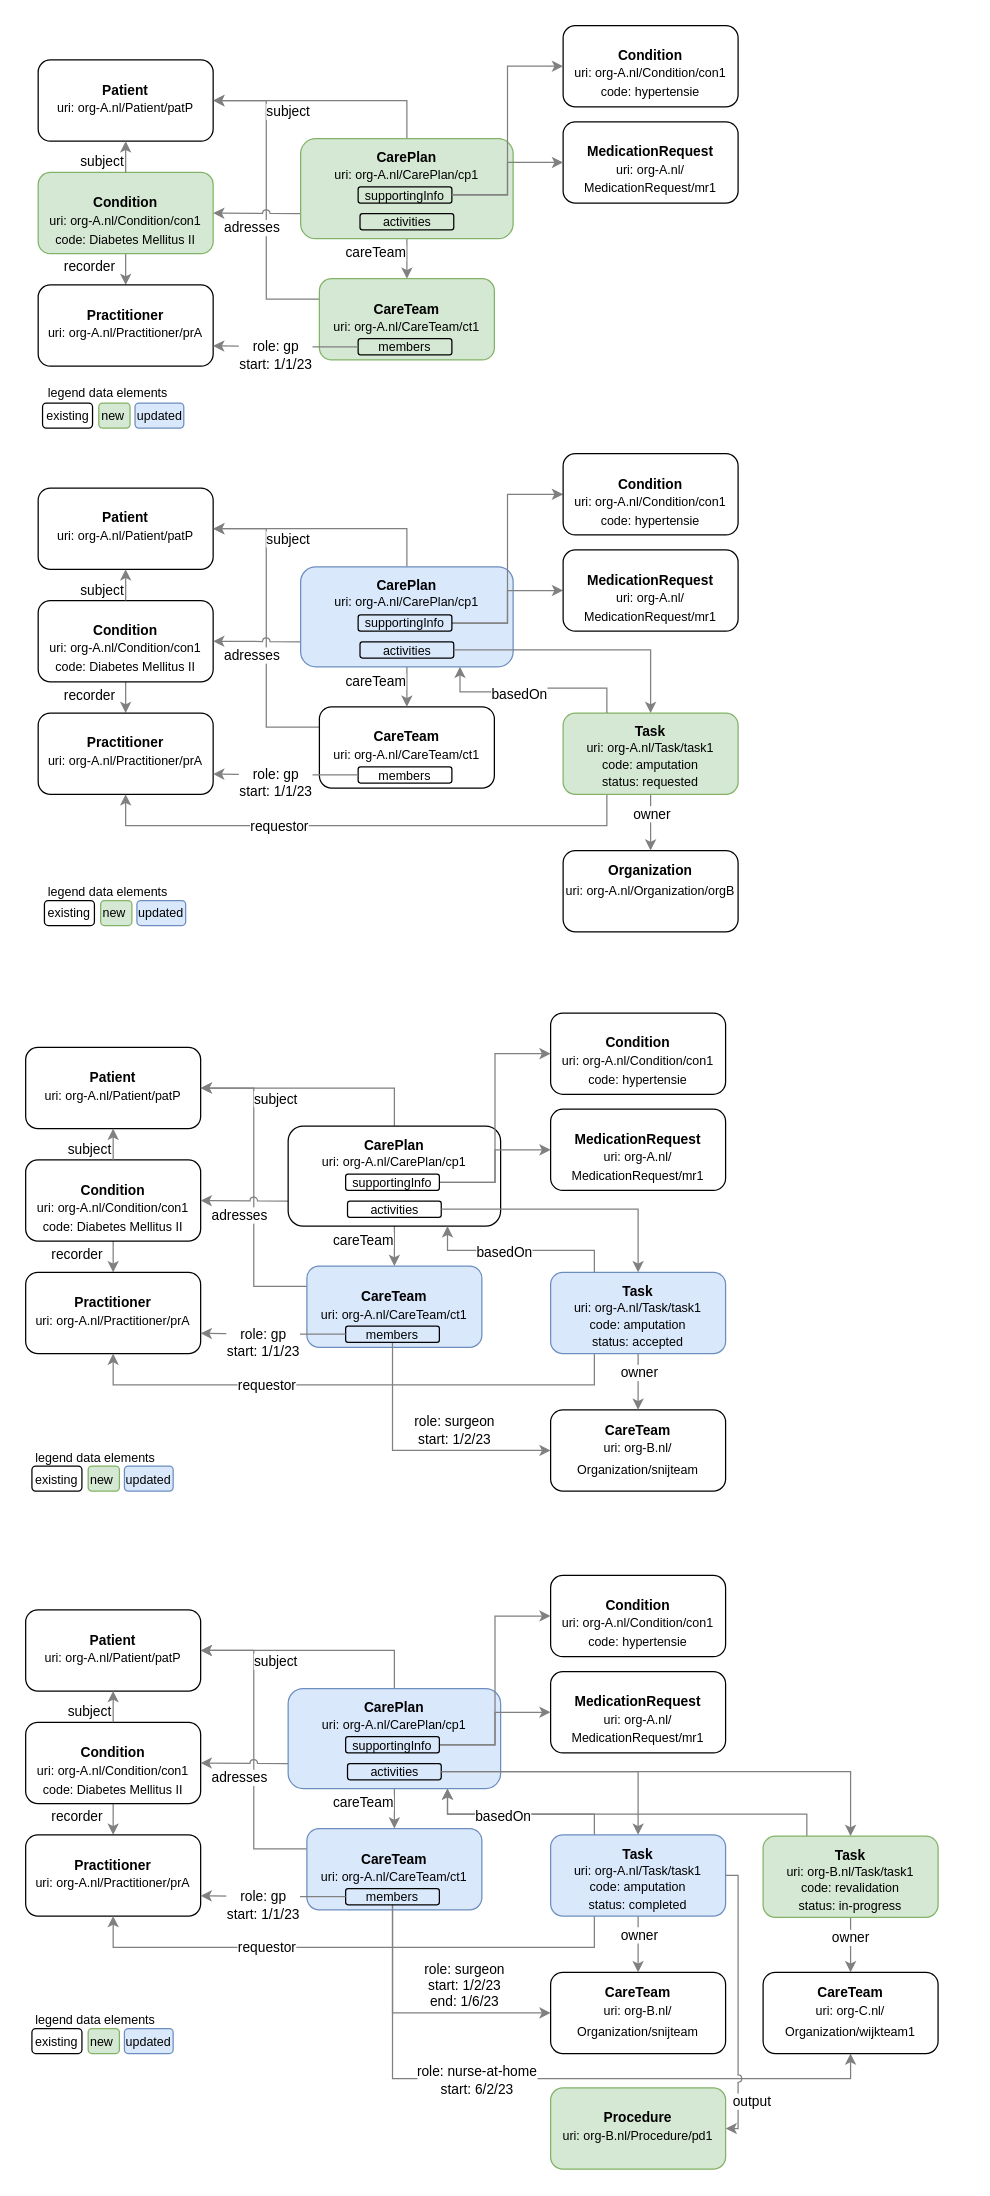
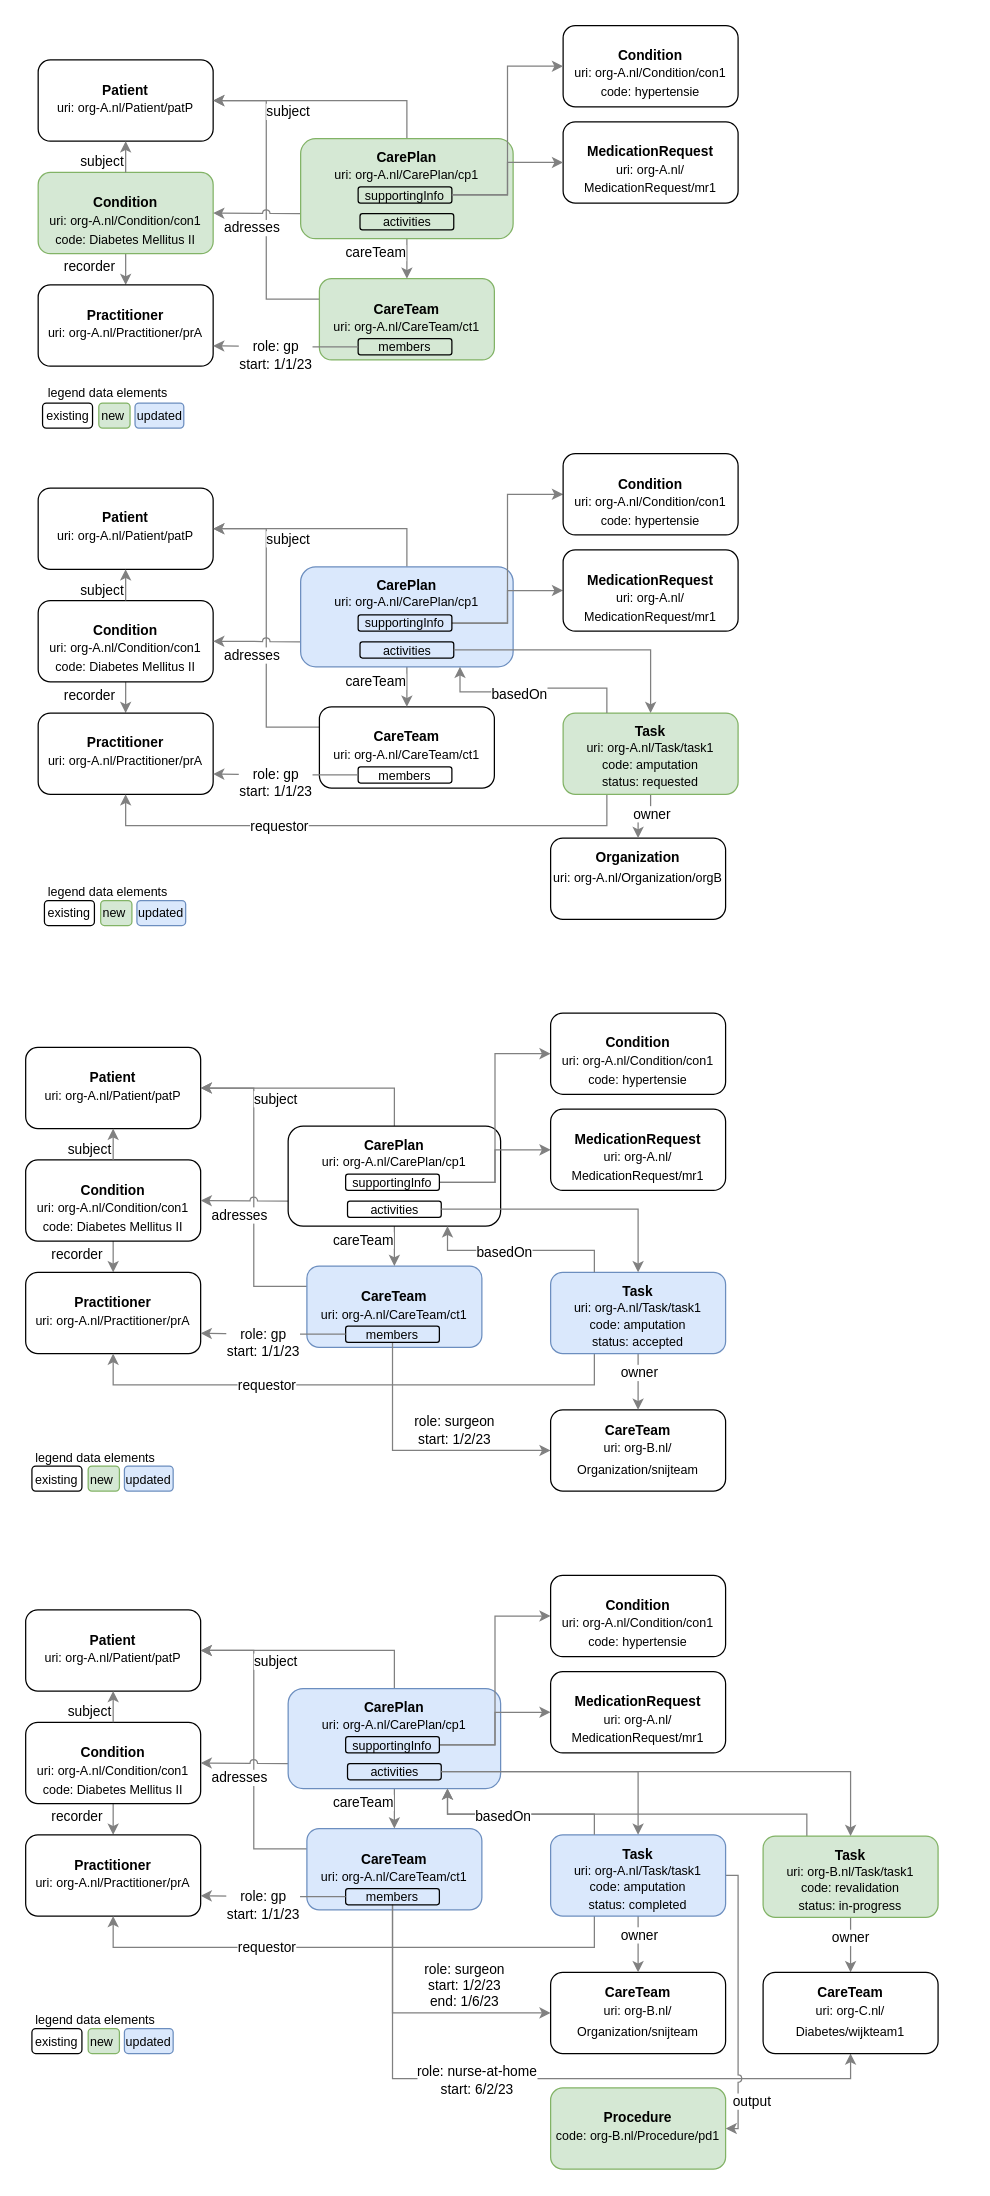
node "Organizationuri: org-A.nl/Organization/orgB": moved (651, 891) -> (638, 879)
node "CareTeamuri: org-C.nl/ Organization/wijkteam1": label "CareTeamuri: org-C.nl/ Organization/wijkteam1" -> "CareTeamuri: org-C.nl/ Diabetes/wijkteam1"
node "Procedureuri: org-B.nl/Procedure/pd1": label "Procedureuri: org-B.nl/Procedure/pd1" -> "Procedurecode: org-B.nl/Procedure/pd1"
